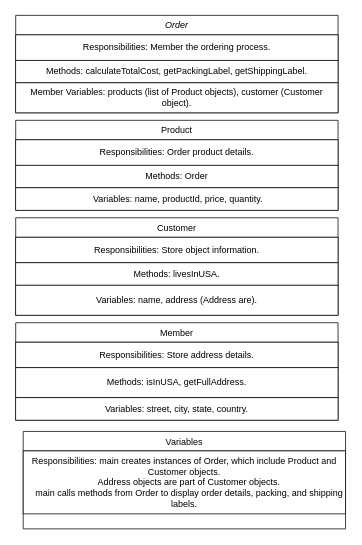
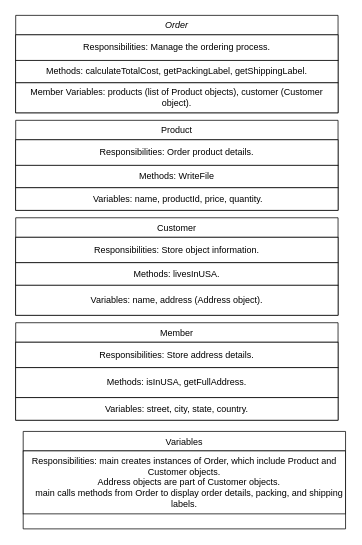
node "Responsibilities: Member the ordering process.": label "Responsibilities: Member the ordering process." -> "Responsibilities: Manage the ordering process."
node "Methods: Order": label "Methods: Order" -> "Methods: WriteFile"
node "Variables: name, address (Address are).": label "Variables: name, address (Address are)." -> "Variables: name, address (Address object)."
